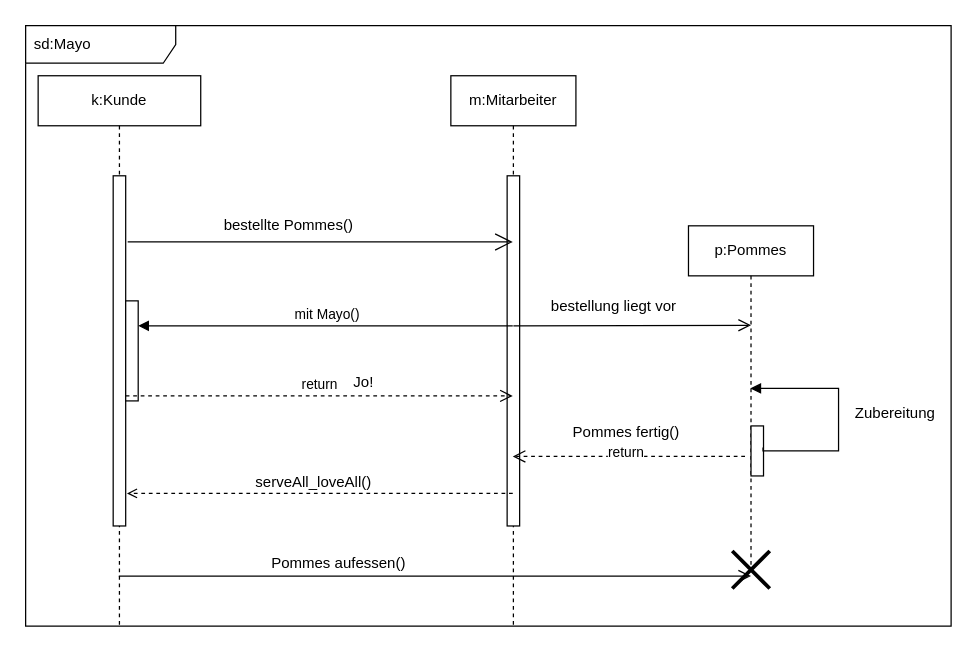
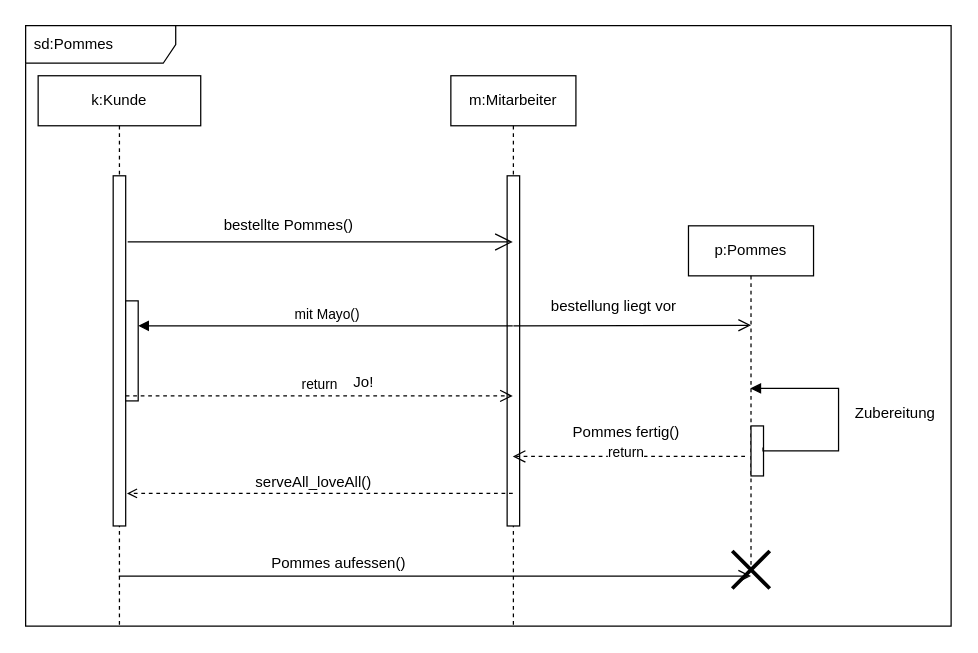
node "sd:Mayo": label "sd:Mayo" -> "sd:Pommes"
